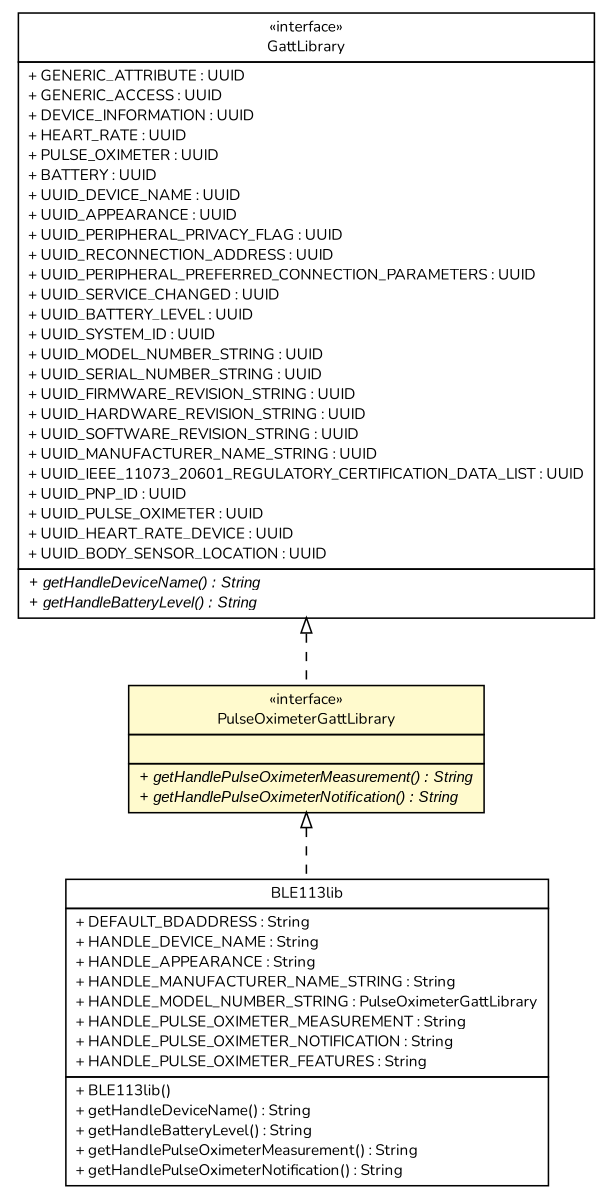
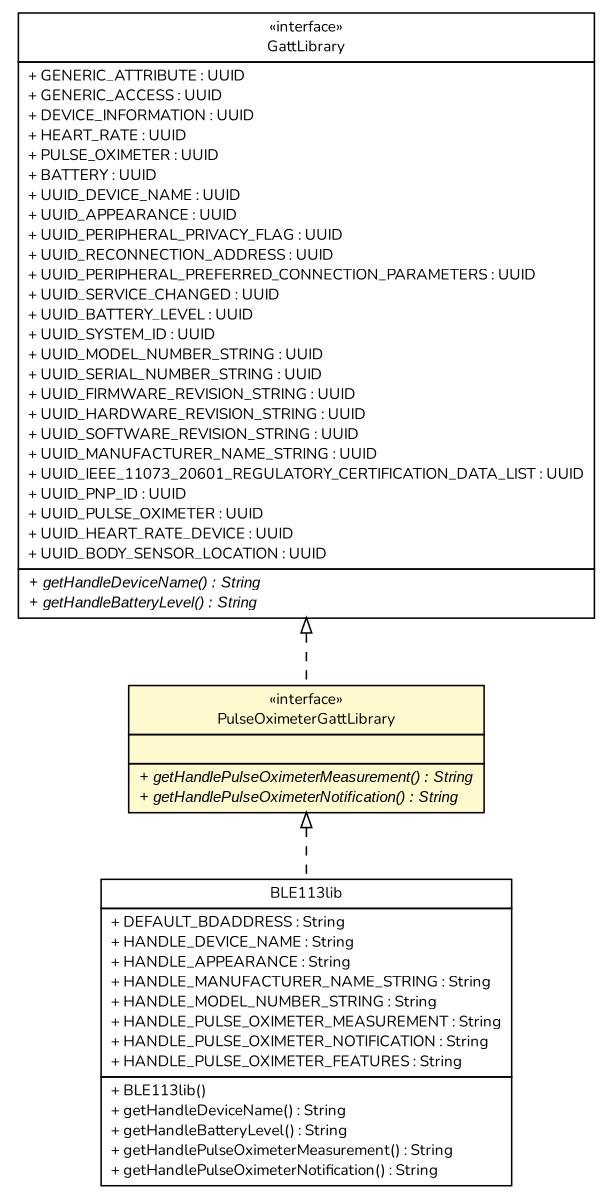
node "BLE113lib": text "+ HANDLE_MODEL_NUMBER_STRING : PulseOximeterGattLibrary" -> "+ HANDLE_MODEL_NUMBER_STRING : String"
